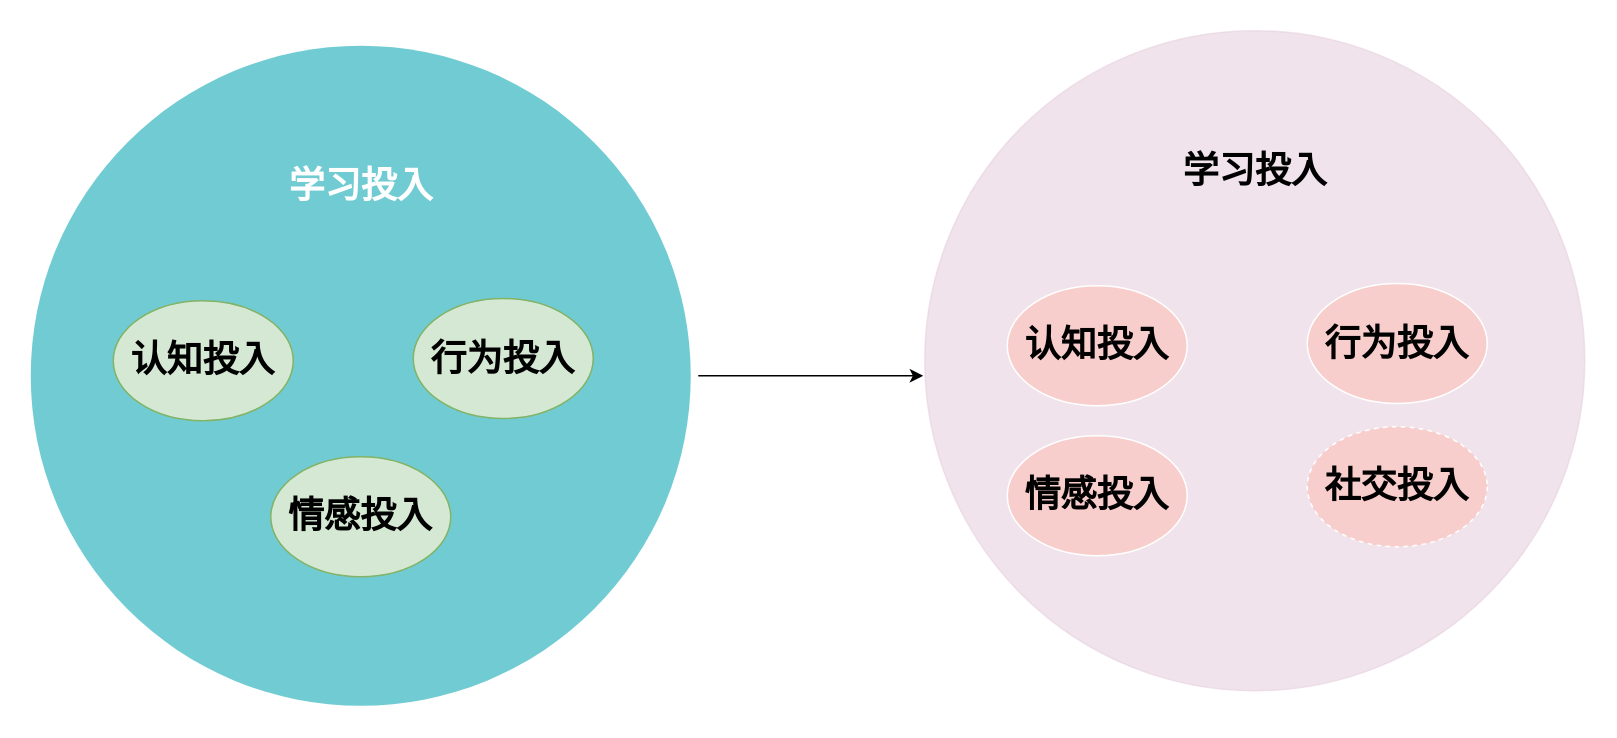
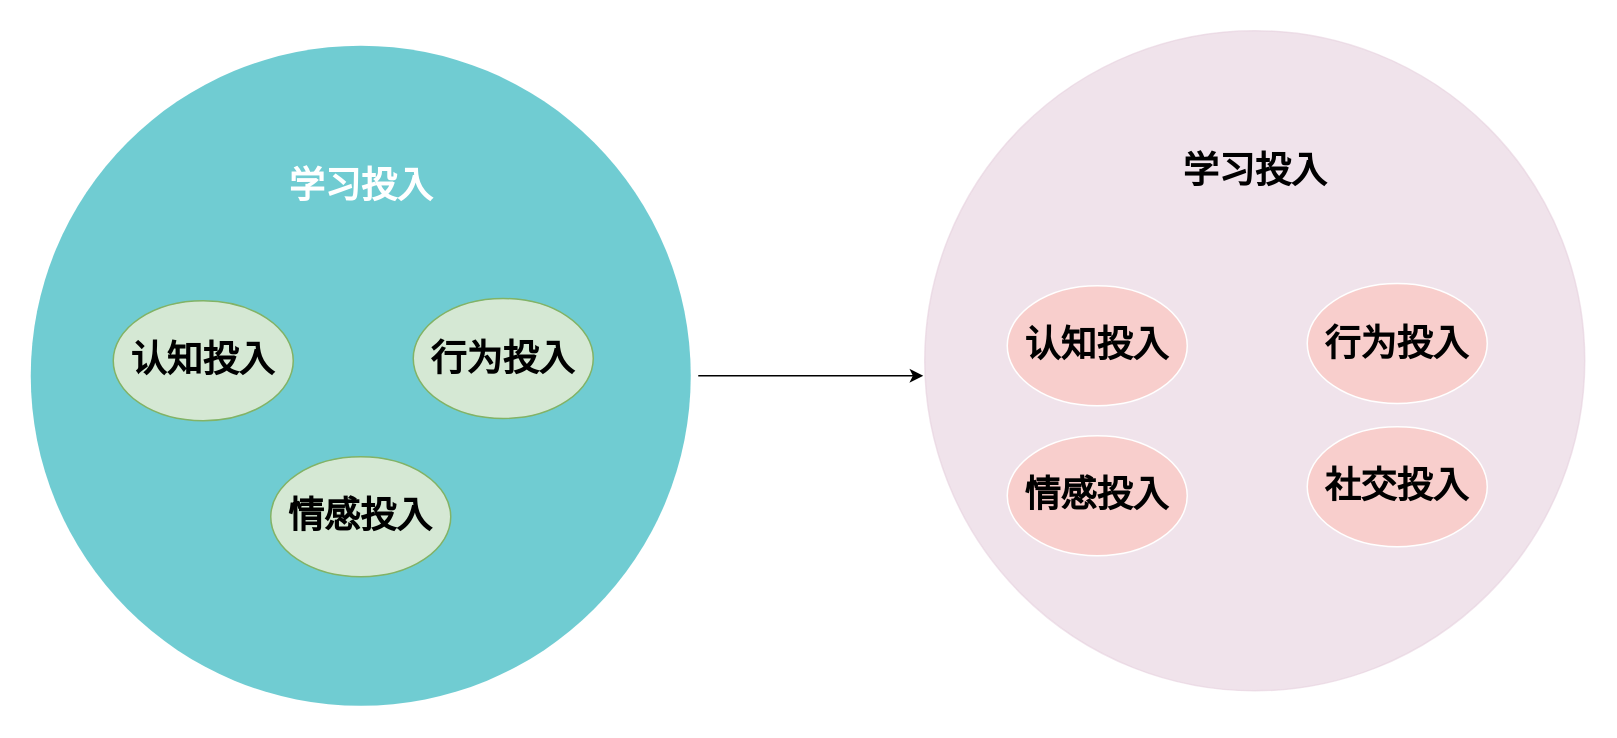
node "社交投入": style dashed -> solid
